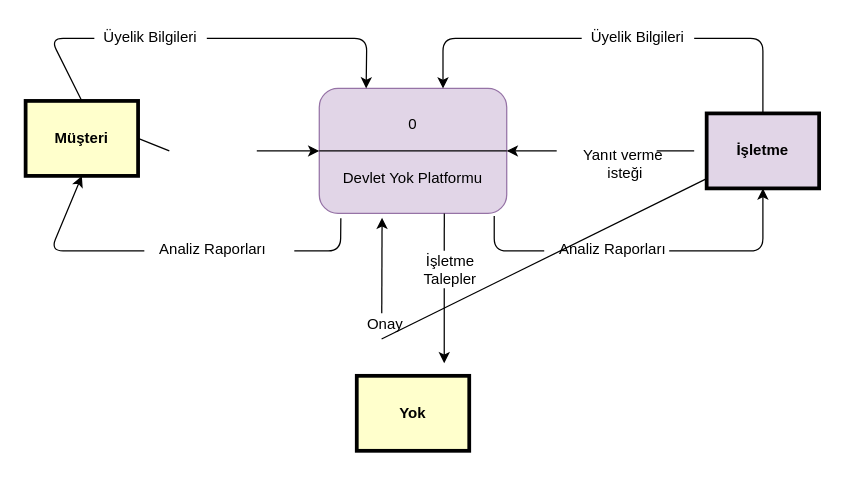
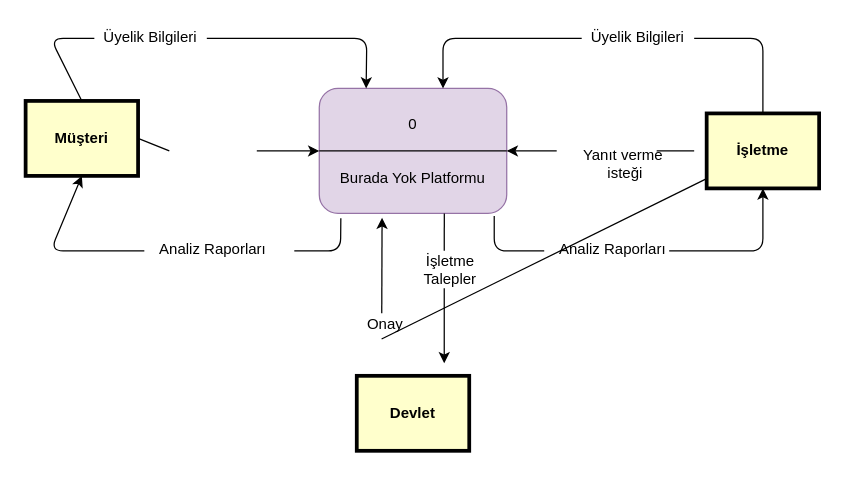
node "0 Devlet Yok Platformu": label "0 Devlet Yok Platformu" -> "0 Burada Yok Platformu"
node "İşletme": fillcolor #e1d5e7 -> #ffffcc
node "Yok": label "Yok" -> "Devlet"
